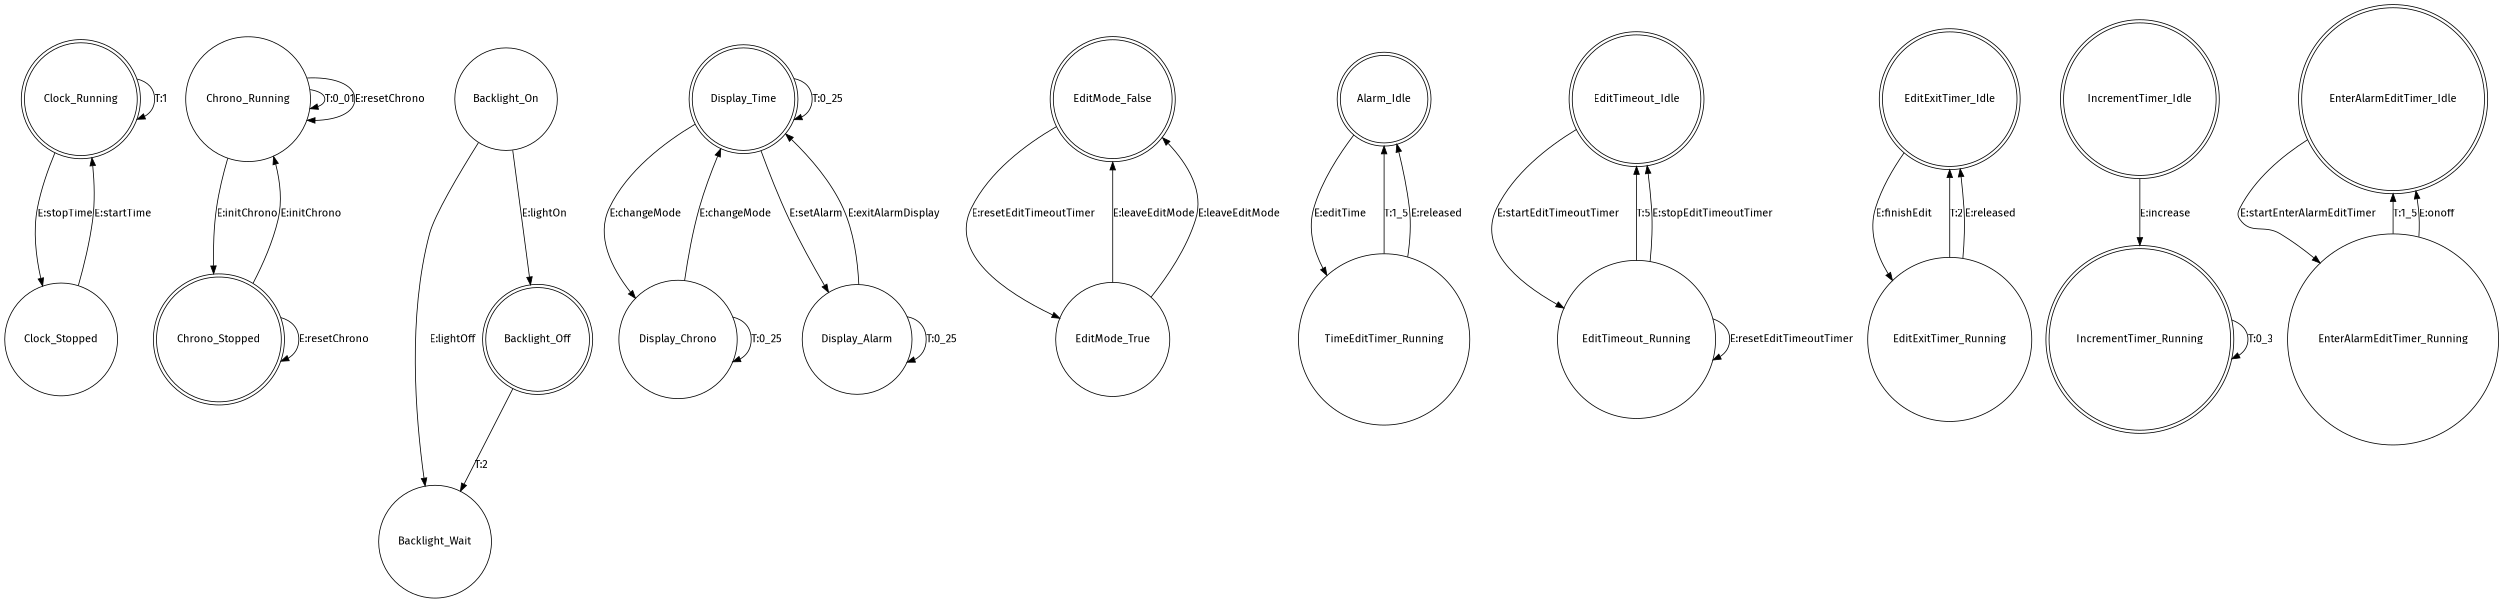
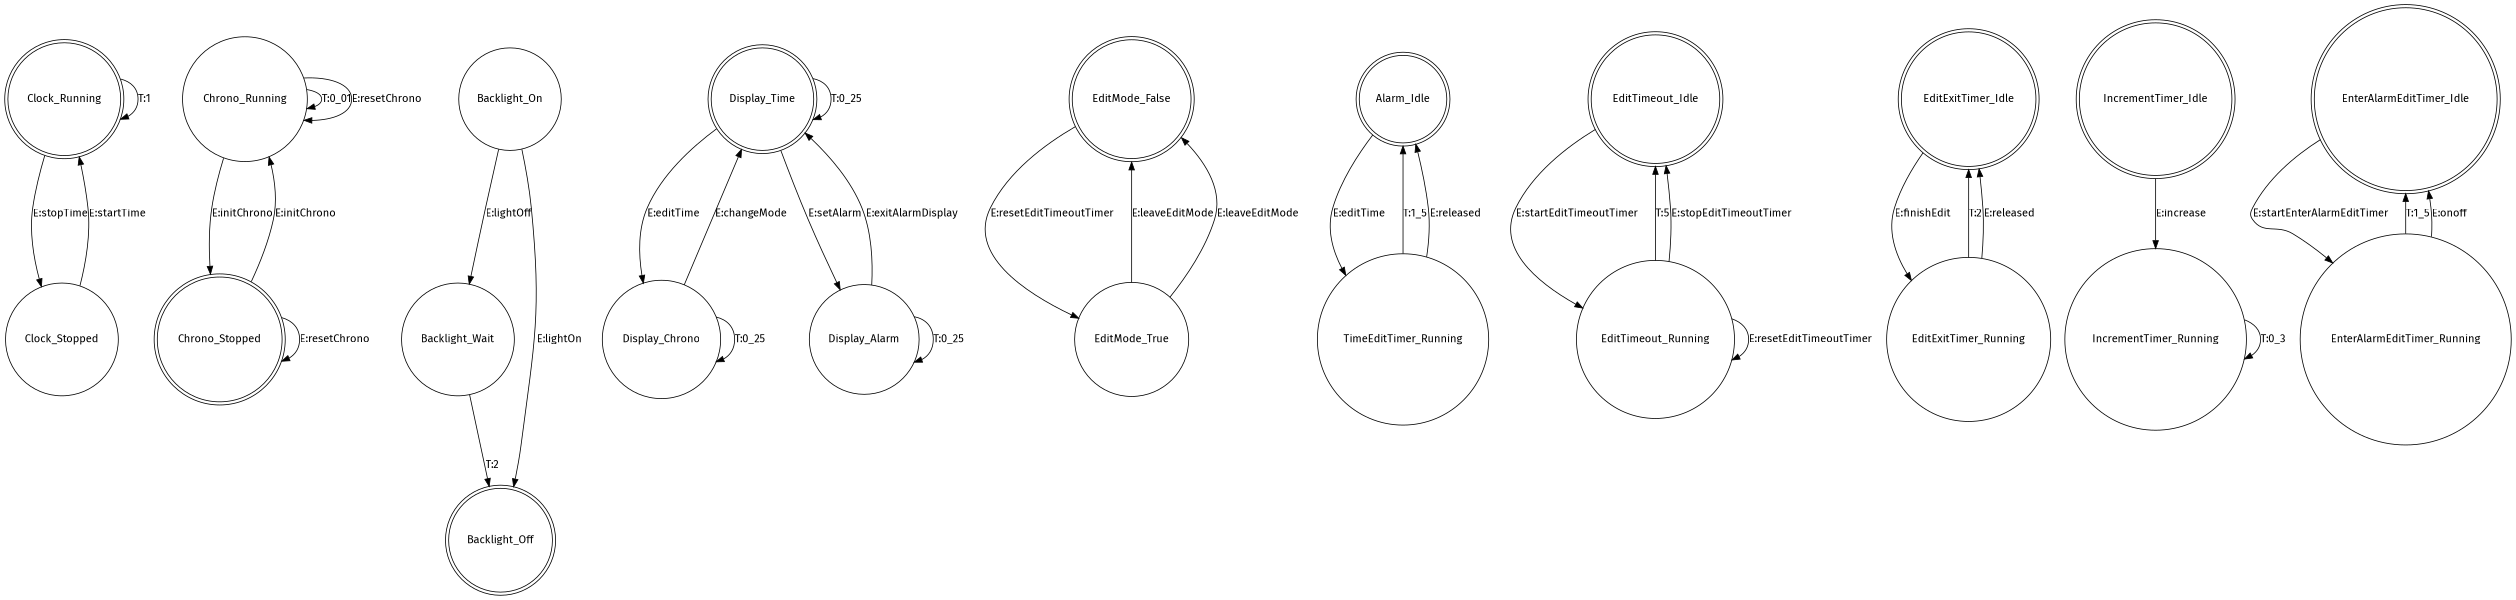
edge "Display_Time" -> "Display_Chrono": label "E:changeMode" -> "E:editTime"
node "IncrementTimer_Running": shape doublecircle -> circle
edge "Backlight_Off" -> "Backlight_Wait": reversed
